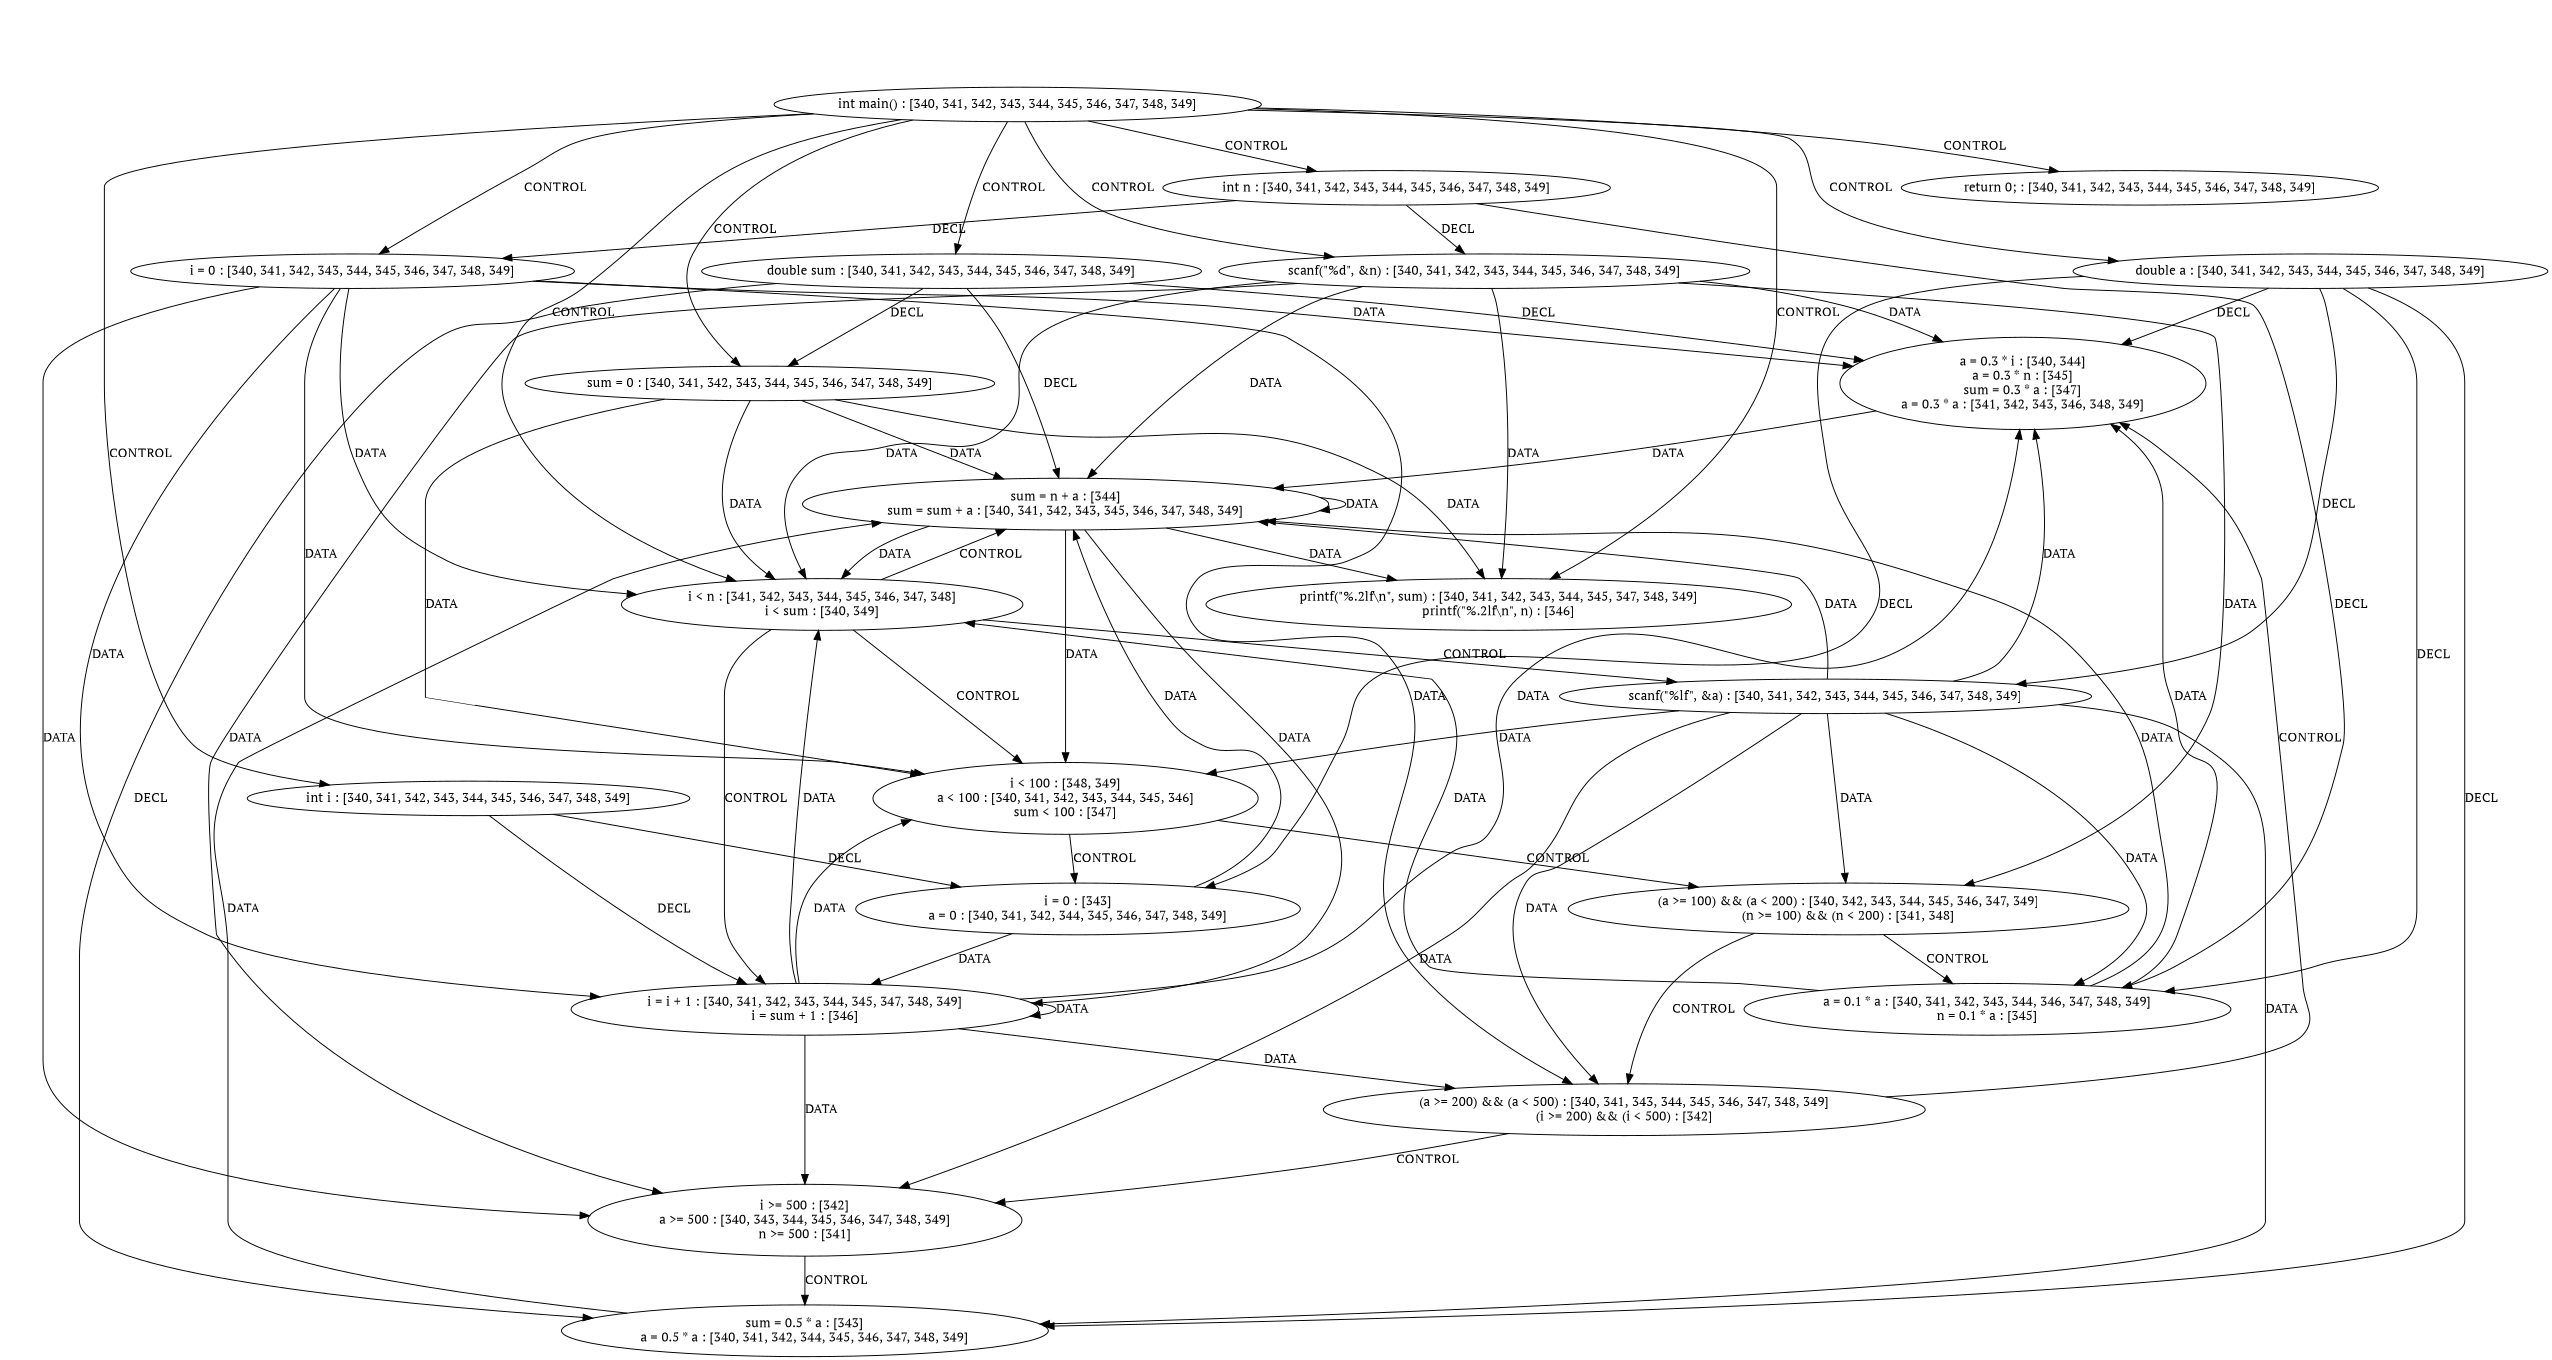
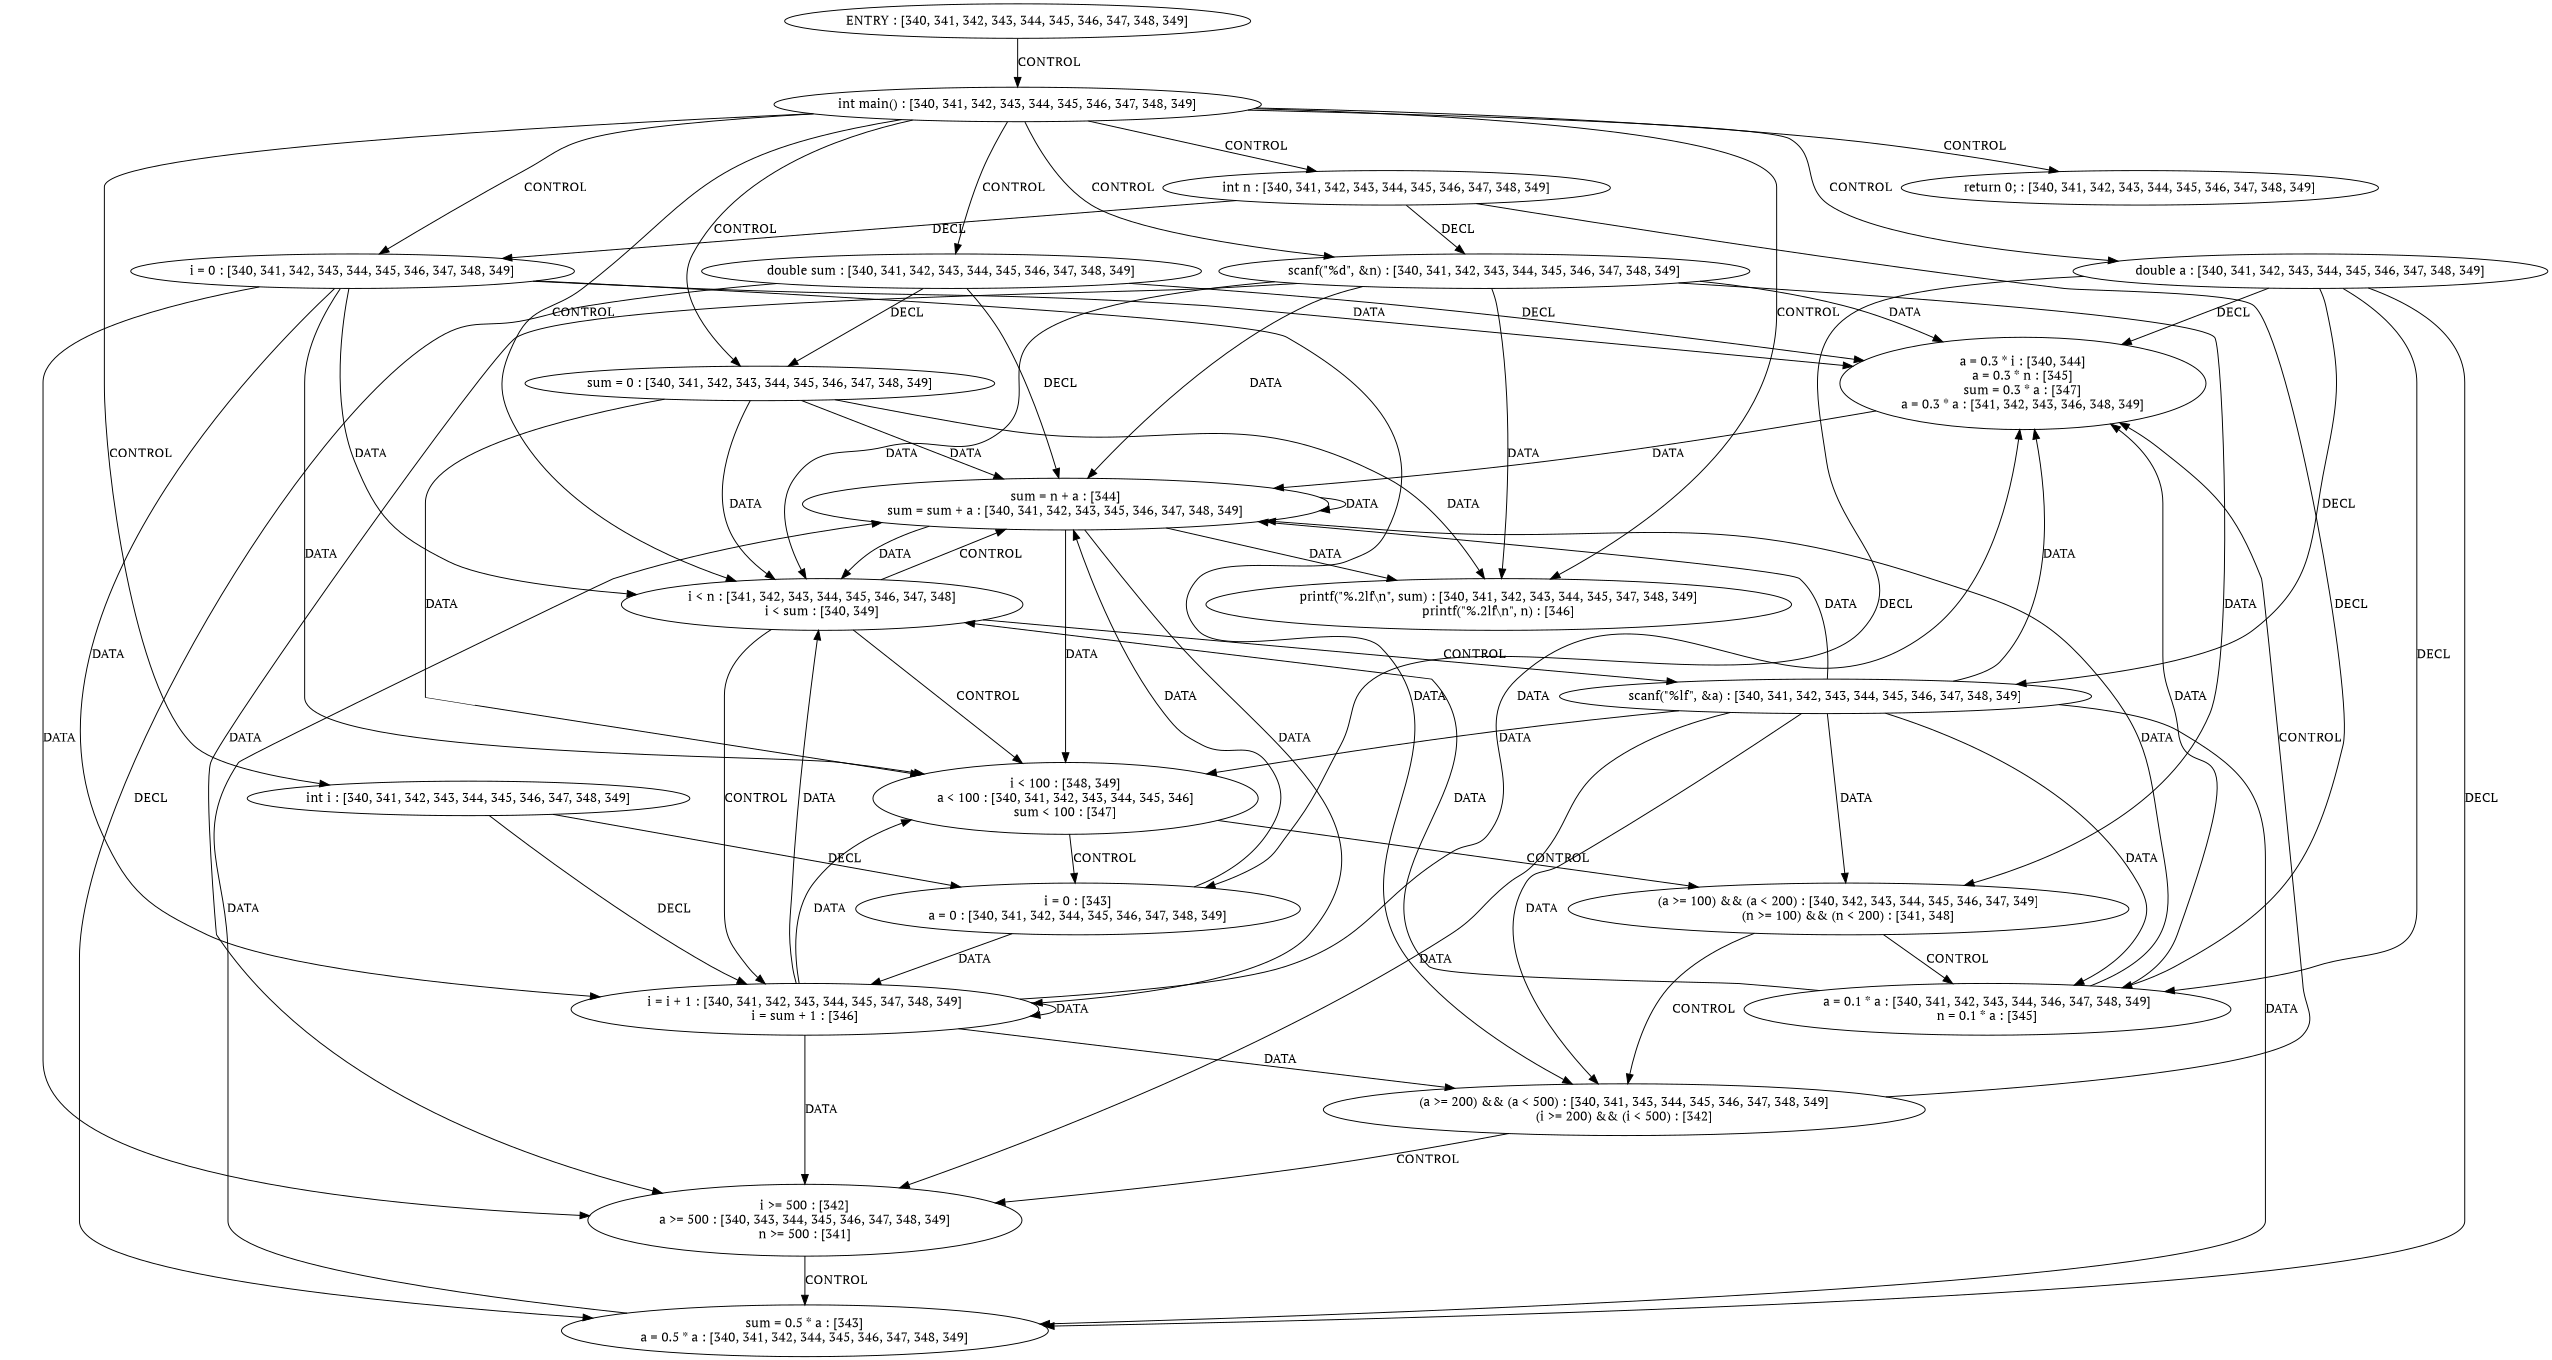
node "ENTRY : [340, 341, 342, 343, 344, 345, 346, 347, 348, 349]": added
